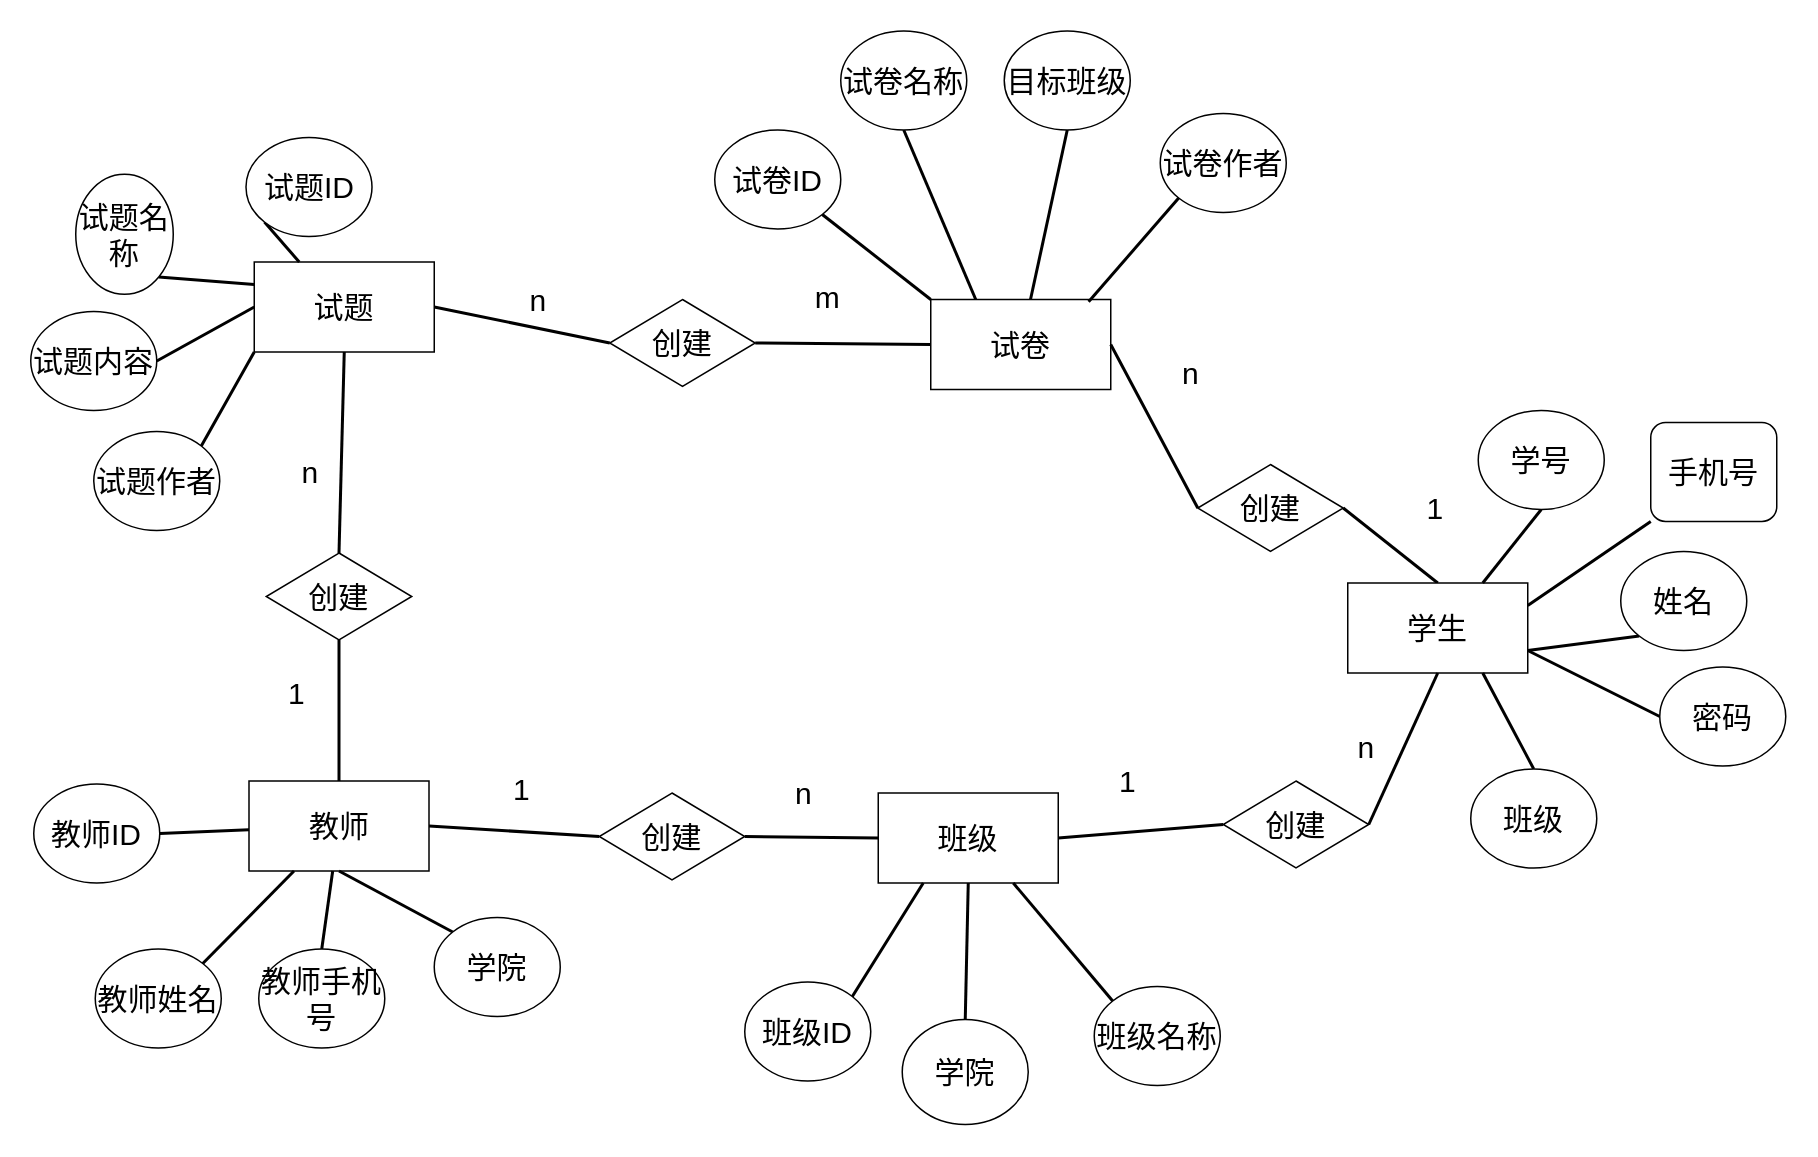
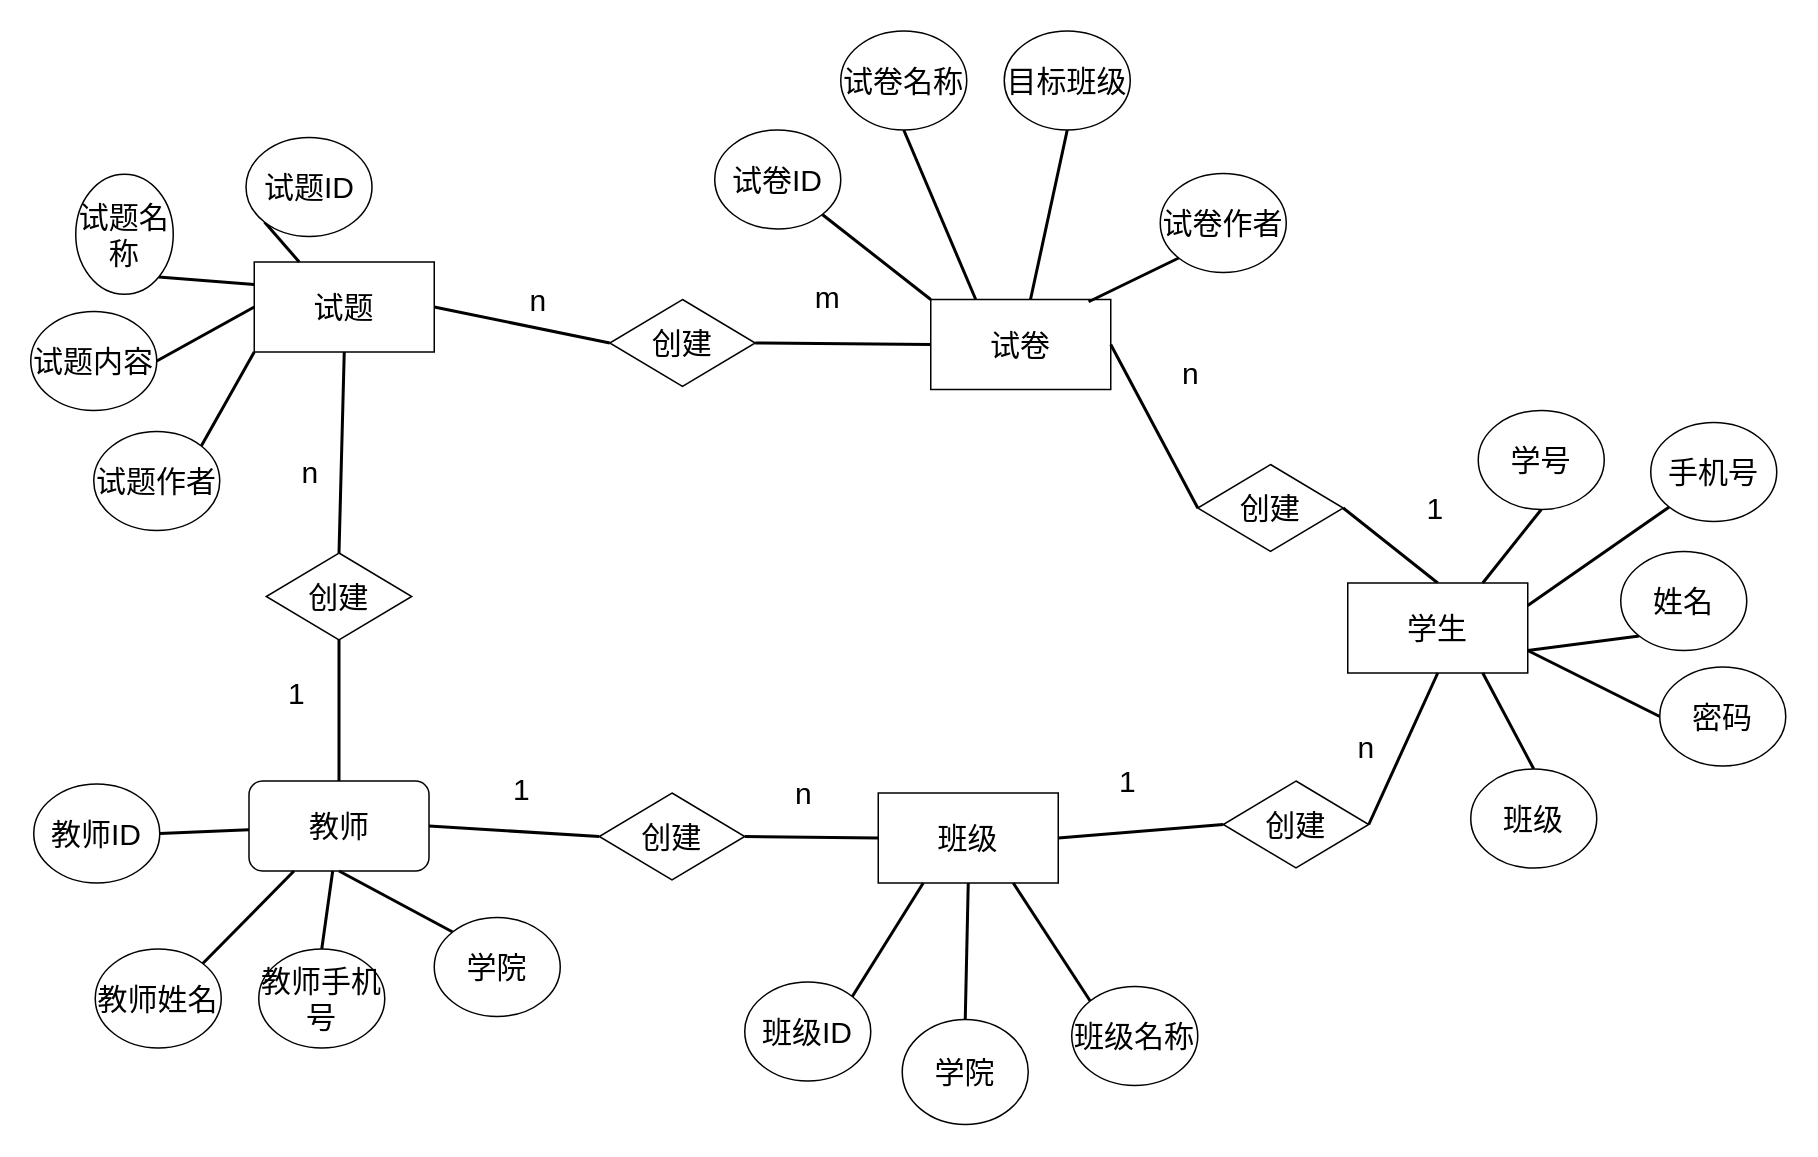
node "试卷作者": moved (1223, 163) -> (1223, 223)
node "手机号": shape rounded rectangle -> ellipse
node "教师": shape rectangle -> rounded rectangle
node "班级名称": moved (1157, 1036) -> (1135, 1036)
